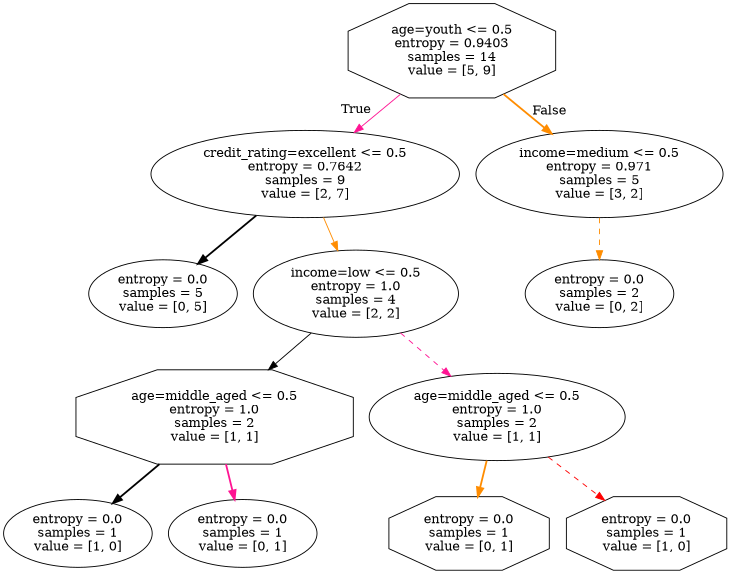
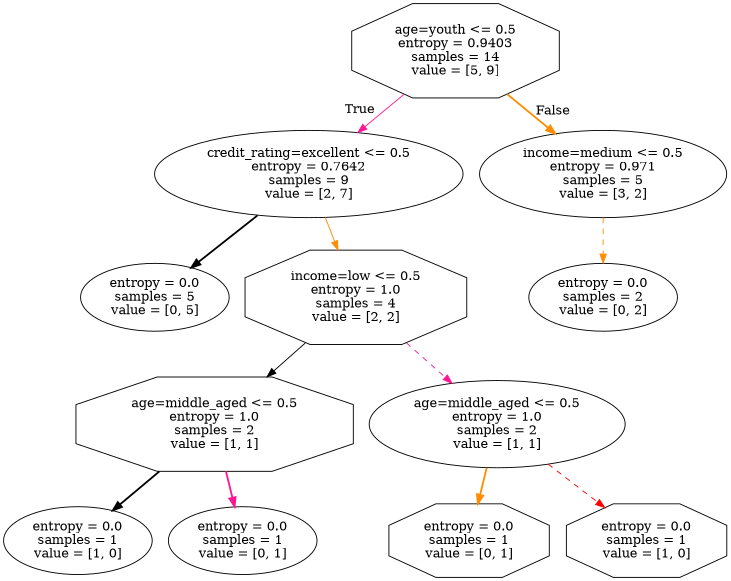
node "income=low <= 0.5 entropy = 1.0 samples = 4 value = [2, 2]": shape ellipse -> octagon
